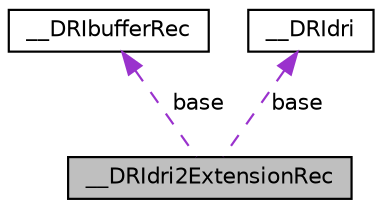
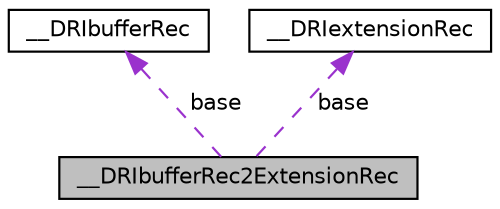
node "__DRIdri": label "__DRIdri" -> "__DRIextensionRec"
node "__DRIdri2ExtensionRec": label "__DRIdri2ExtensionRec" -> "__DRIbufferRec2ExtensionRec"
